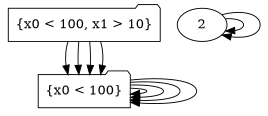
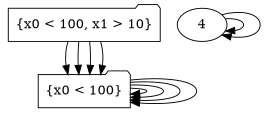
node "2": label "2" -> "4"
